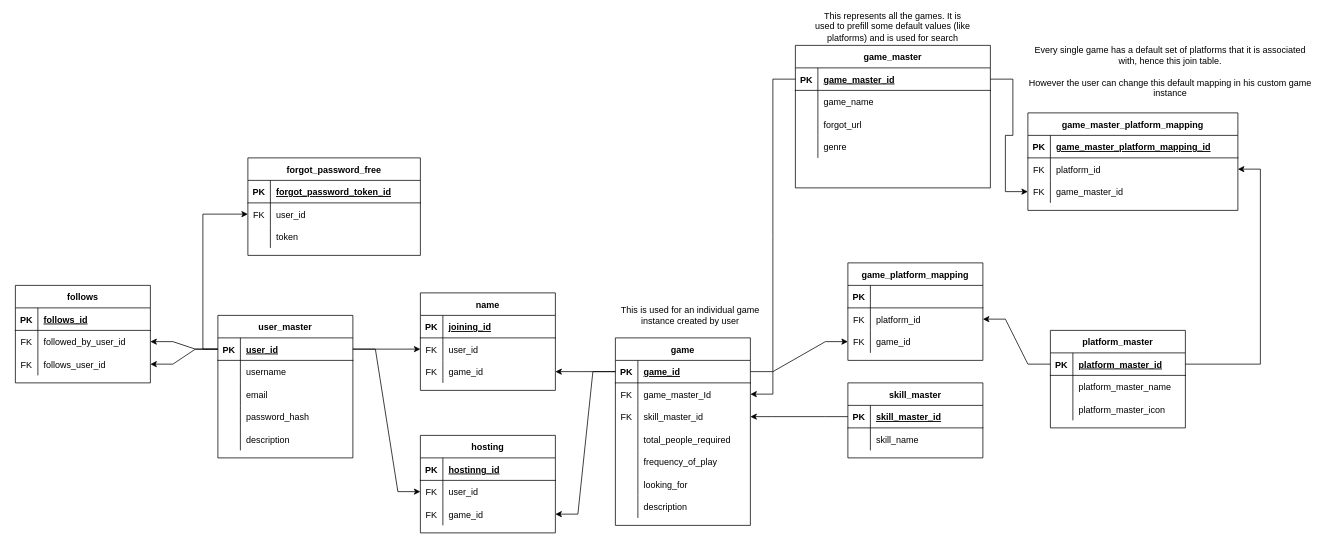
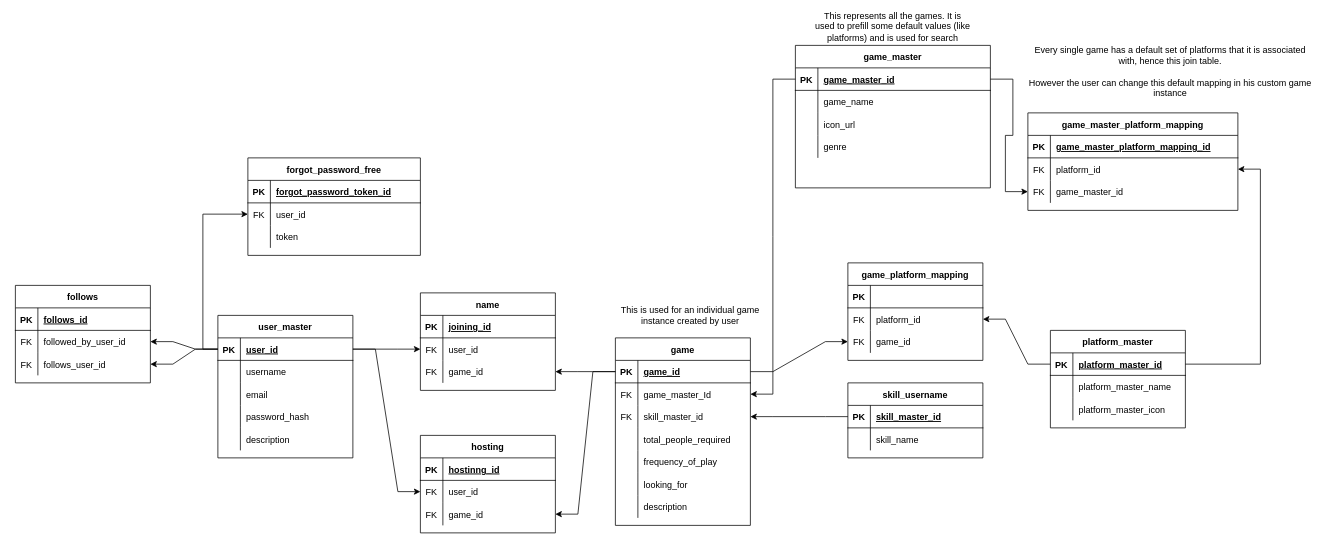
node "forgot_url": label "forgot_url" -> "icon_url"
node "skill_master": label "skill_master" -> "skill_username"
